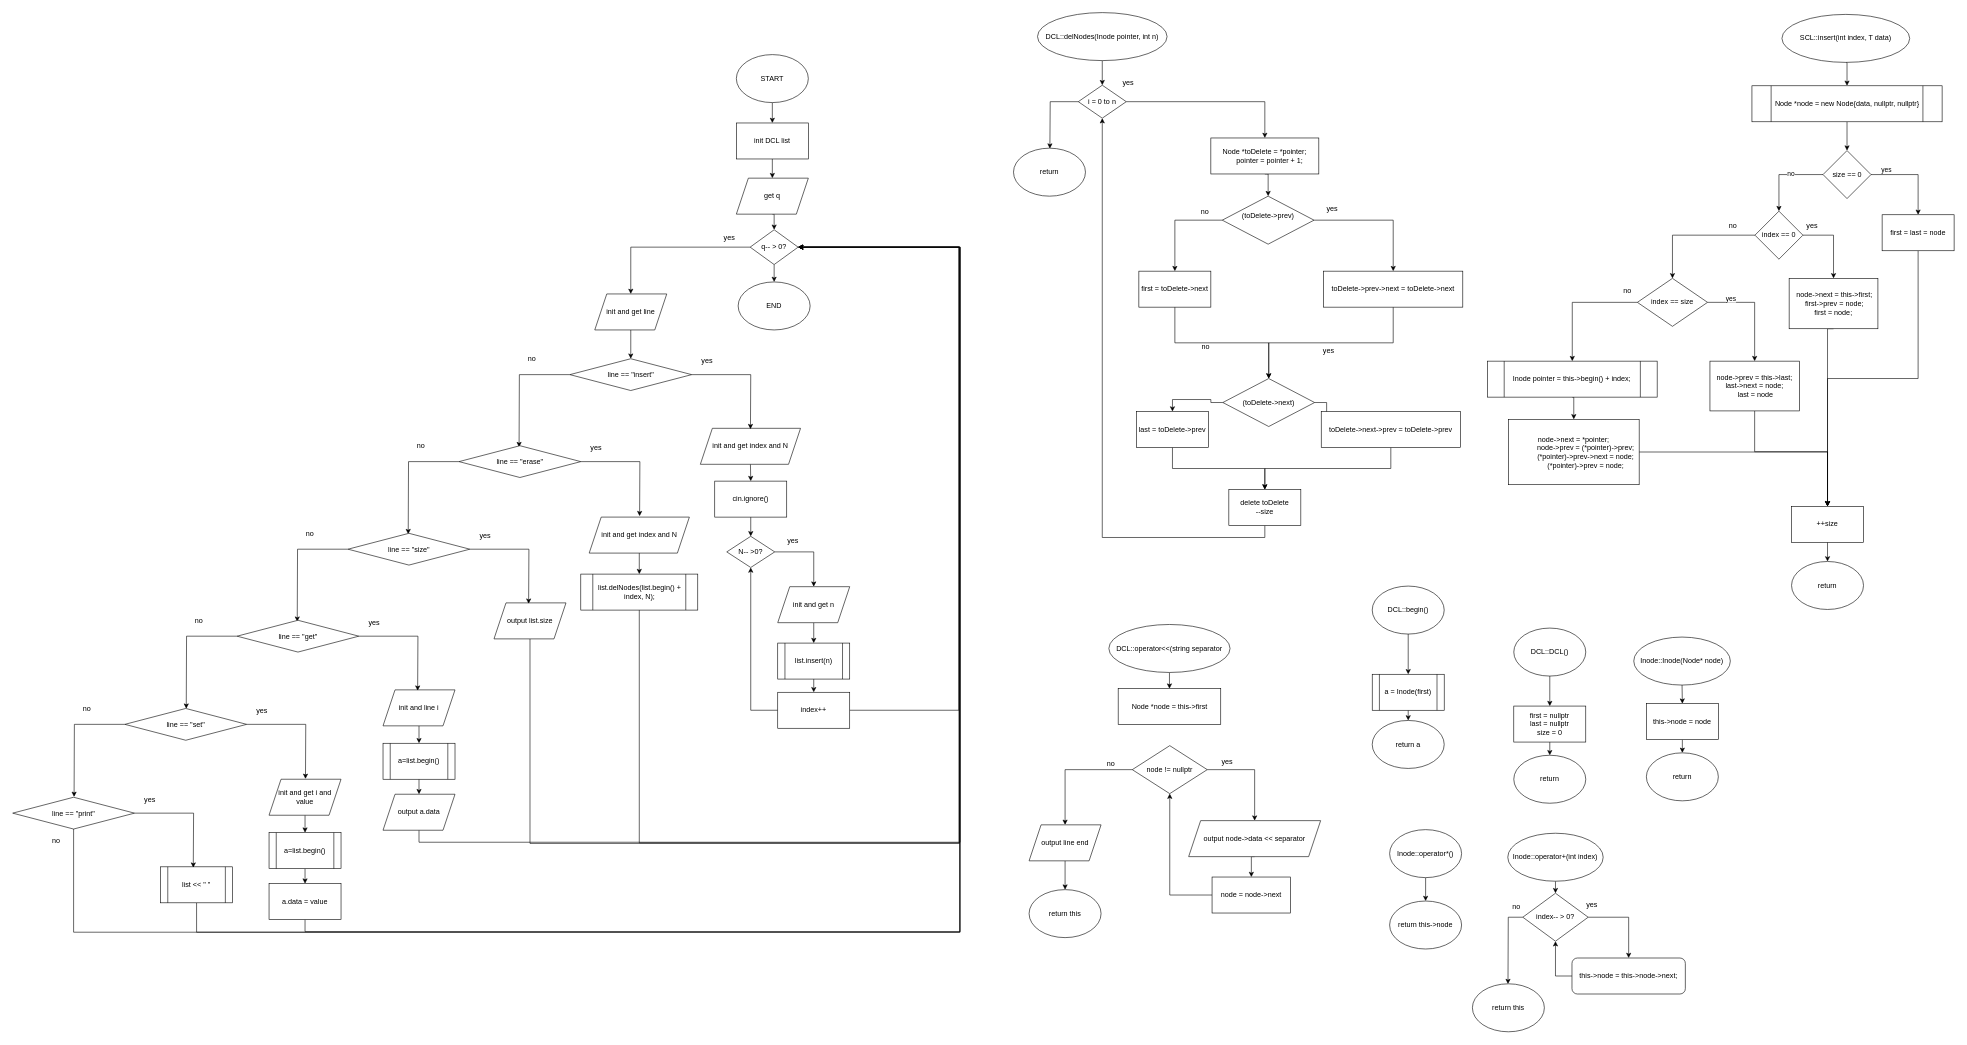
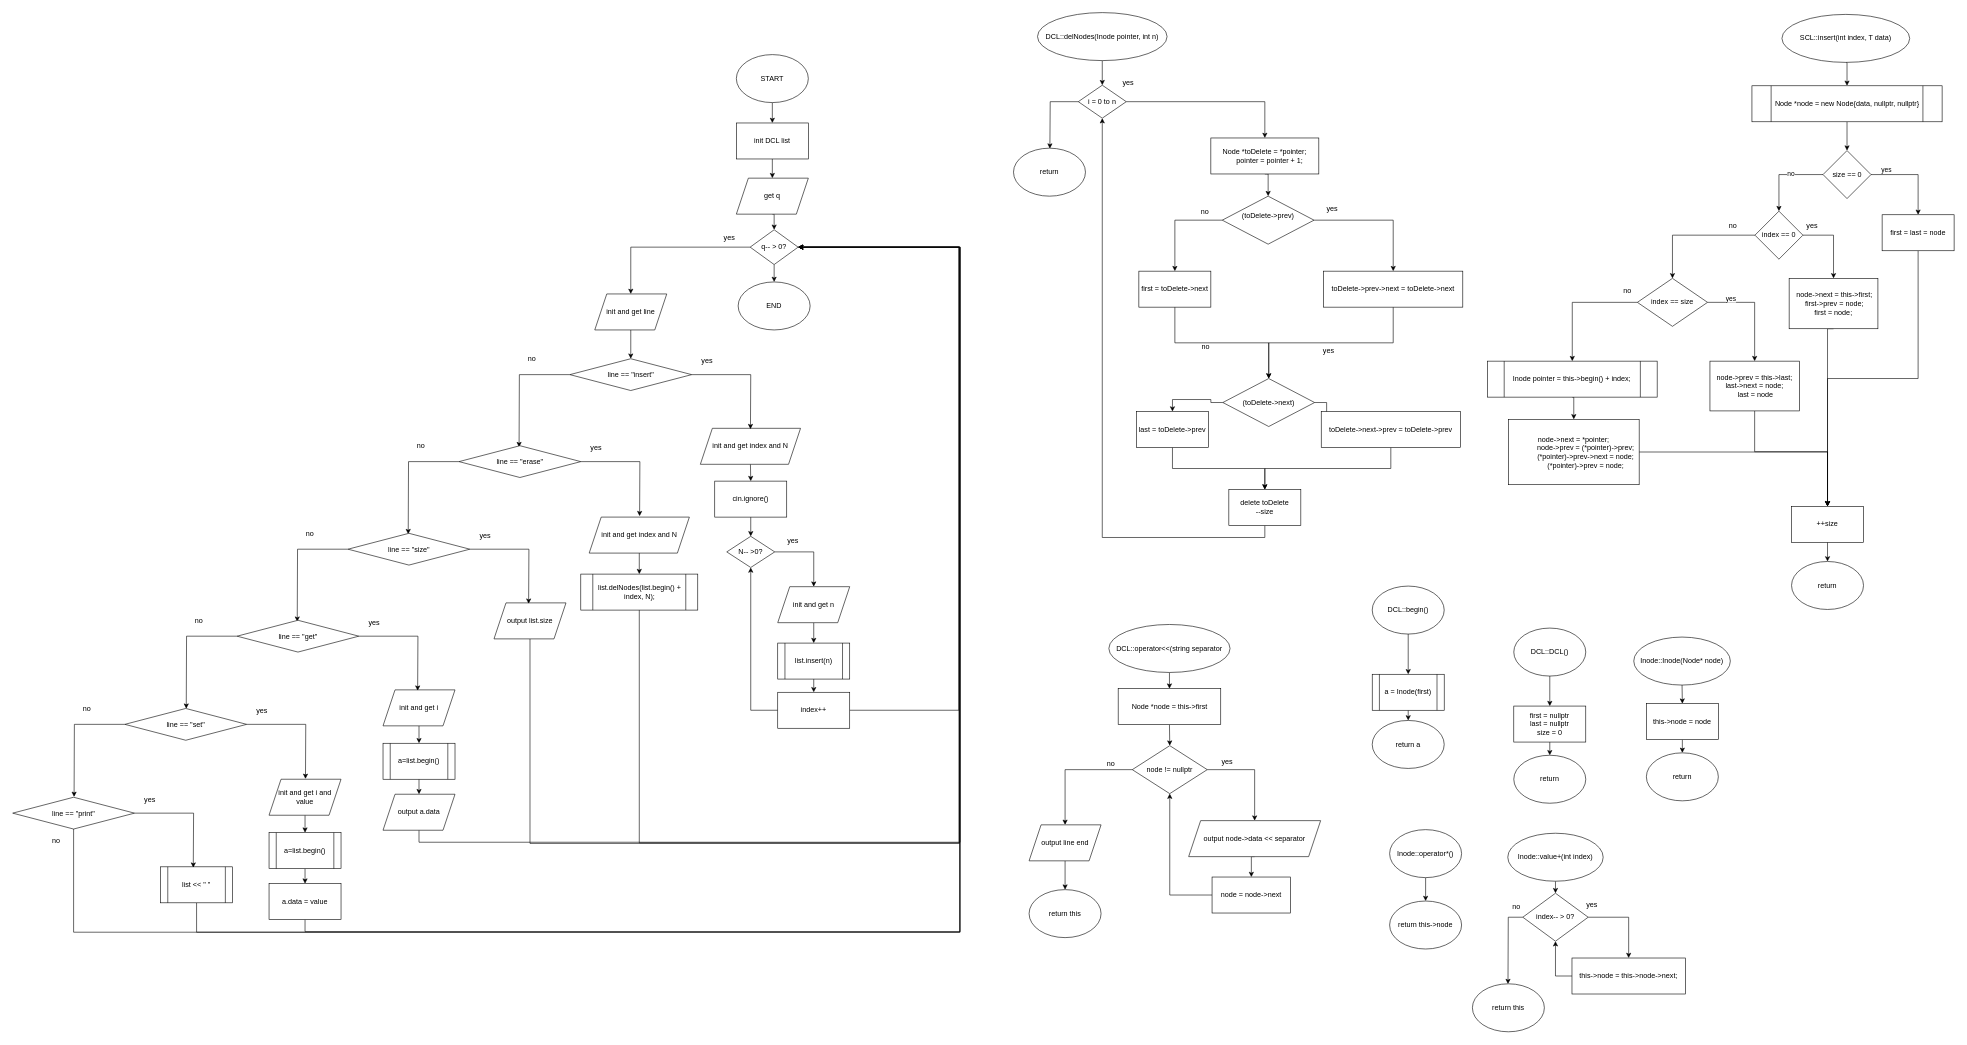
node "init and line i": label "init and line i" -> "init and get i"
edge "Node *node = this->first" -> "node != nullptr": added
node "Inode::operator+(int index)": label "Inode::operator+(int index)" -> "Inode::value+(int index)"
node "this->node = this->node->next;": shape rounded rectangle -> rectangle
